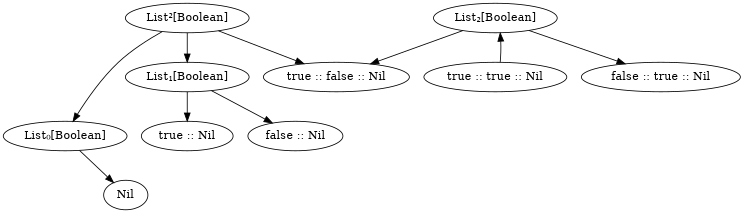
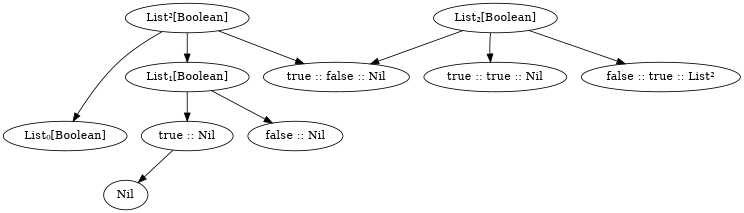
edge "true :: true :: Nil" -> "List₂[Boolean]": reversed
node "false :: true :: Nil": label "false :: true :: Nil" -> "false :: true :: List²"
edge "List₀[Boolean]" -> "Nil": now "true :: Nil" -> "Nil"
